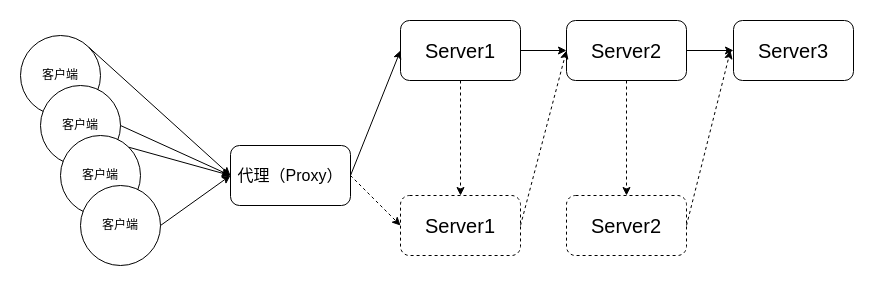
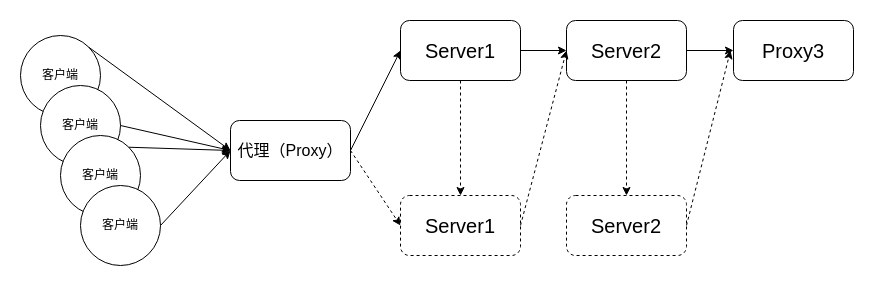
node "Server3": label "Server3" -> "Proxy3"
node "代理（Proxy）": moved (291, 176) -> (291, 151)
